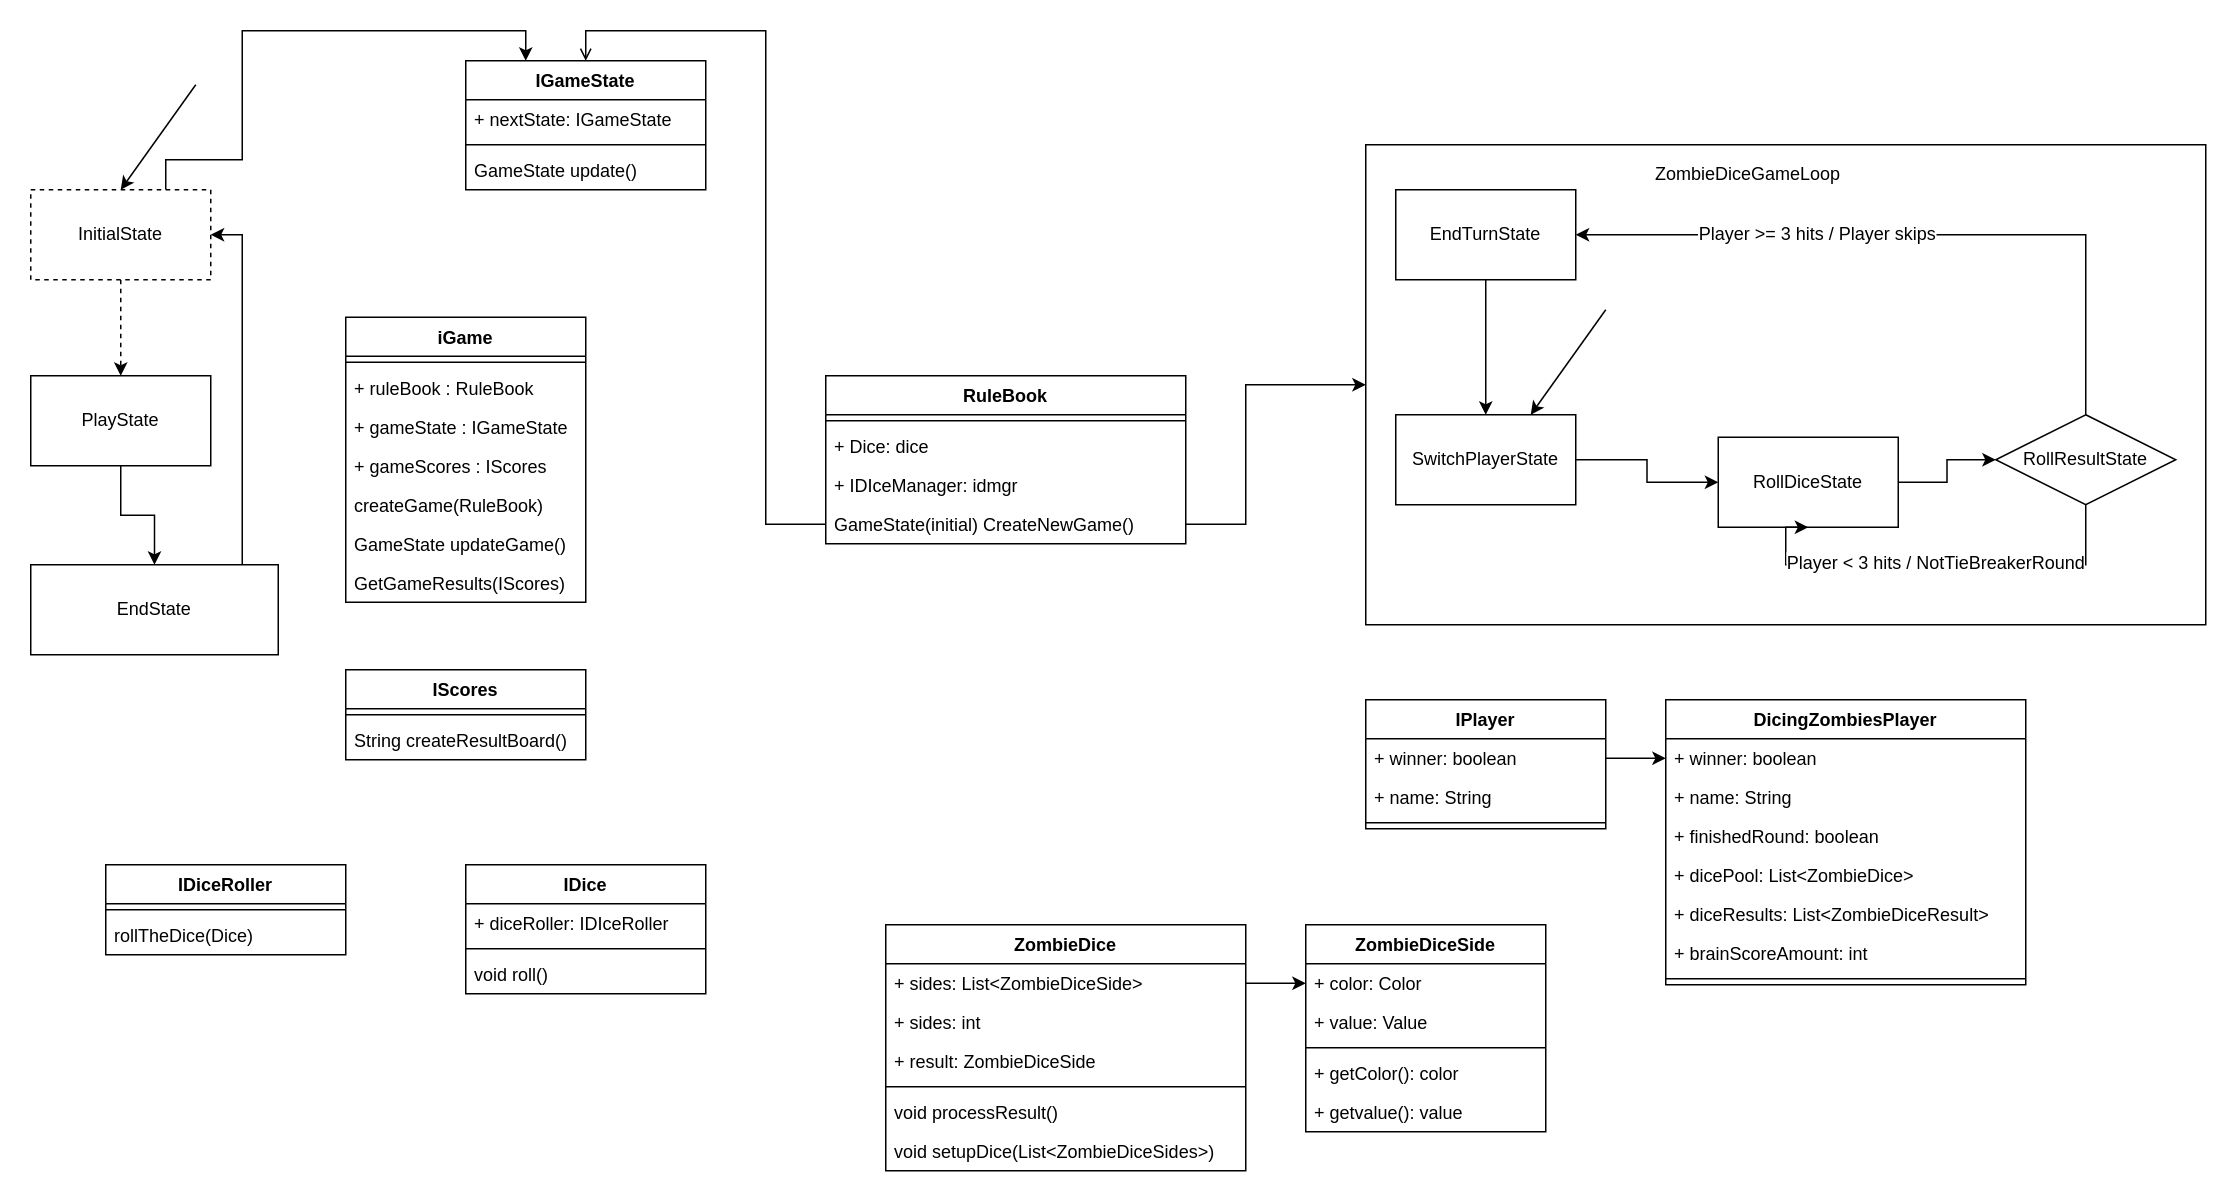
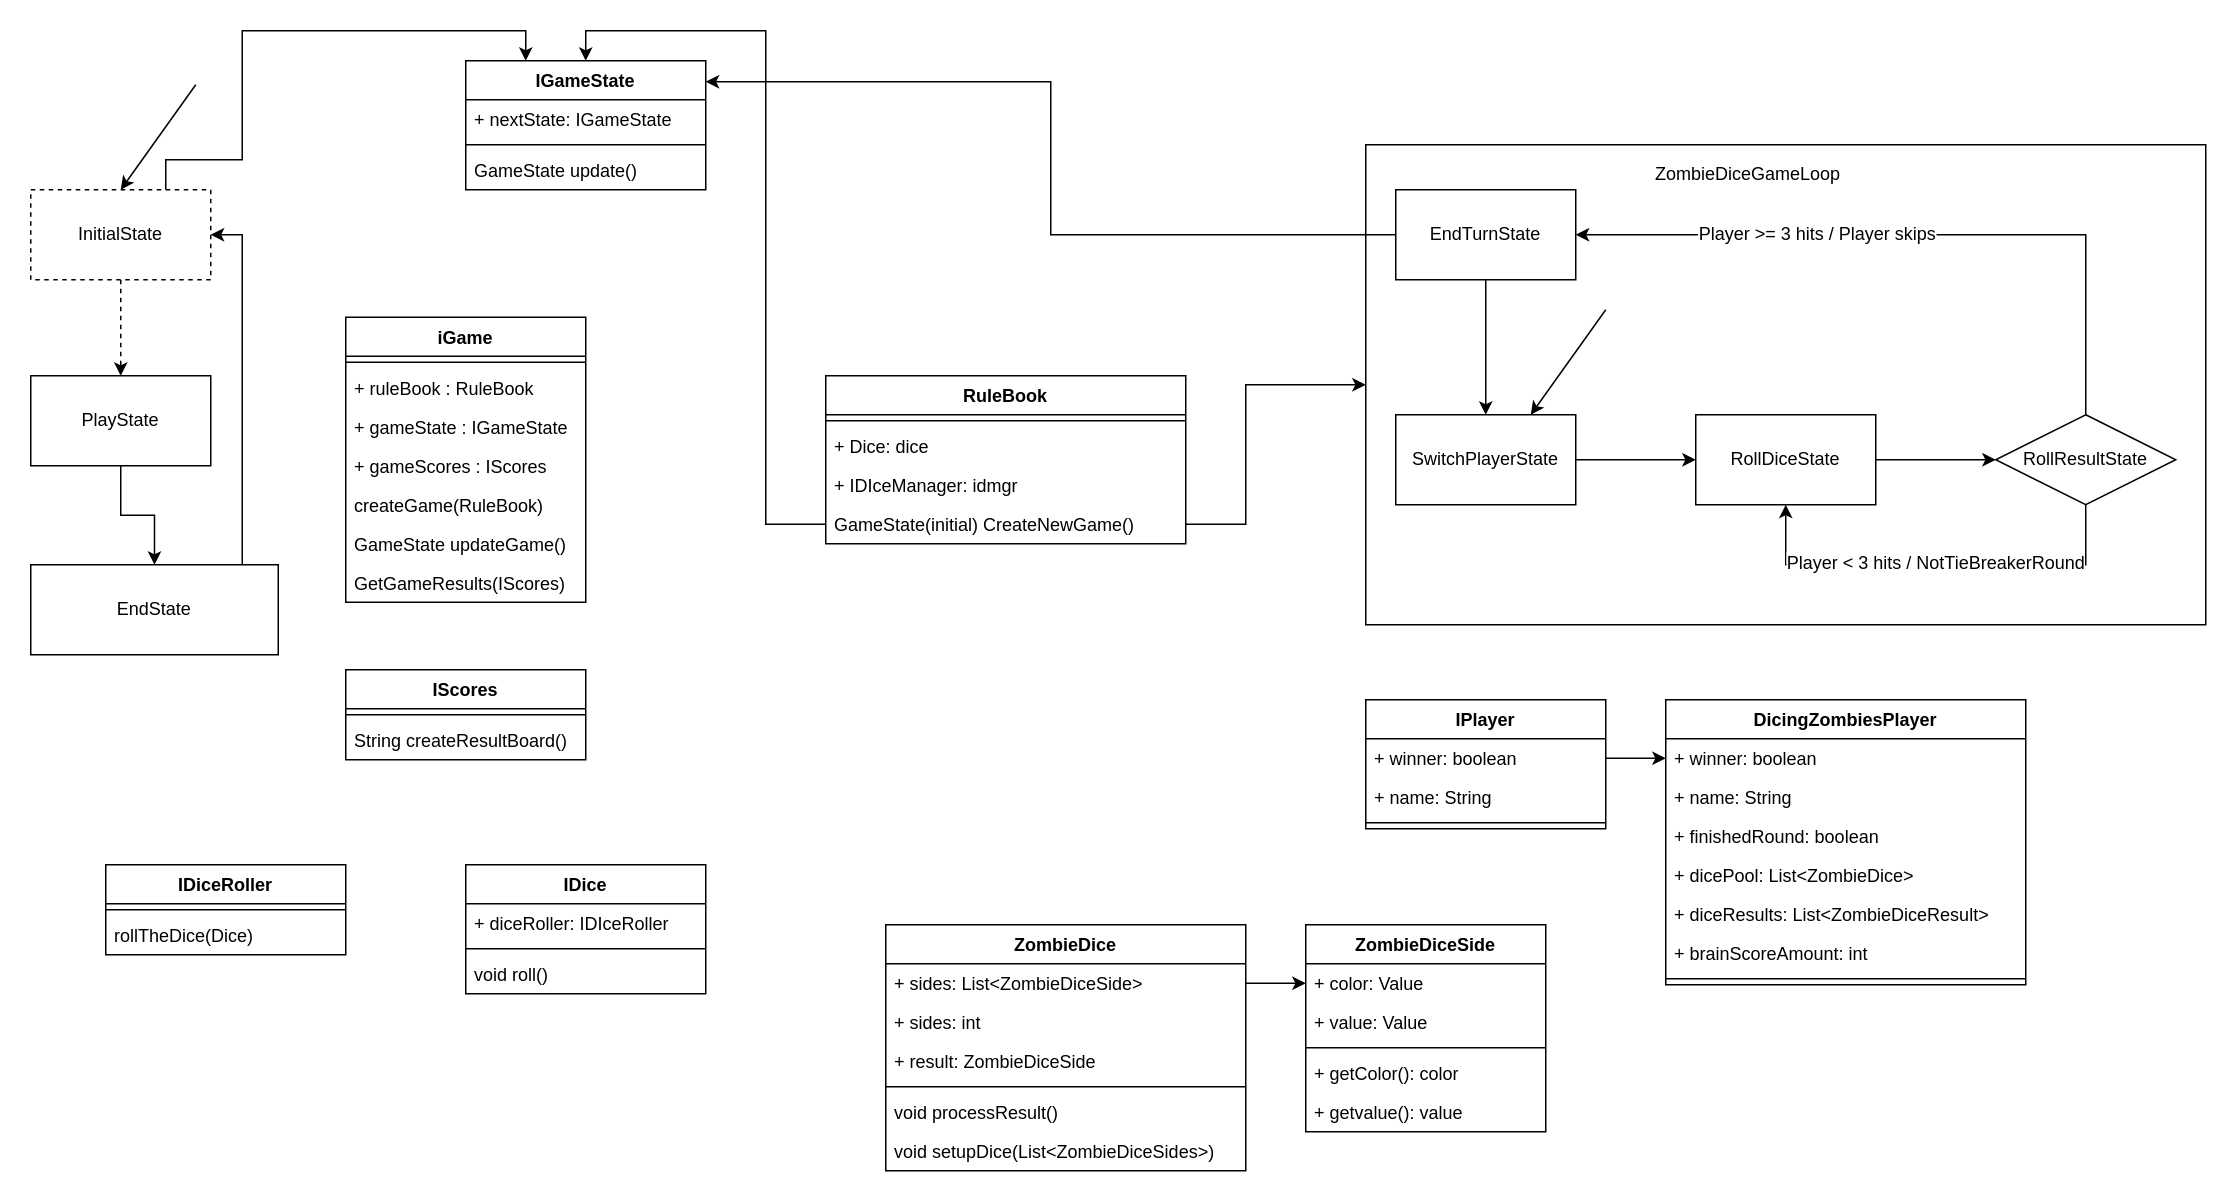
edge "GameState(initial) CreateNewGame()" -> "IGameState": arrowhead open -> classic
edge "EndTurnState" -> "IGameState": added
node "RollDiceState": moved (1808, 482) -> (1786, 460)
node "+ color: Color": label "+ color: Color" -> "+ color: Value"
